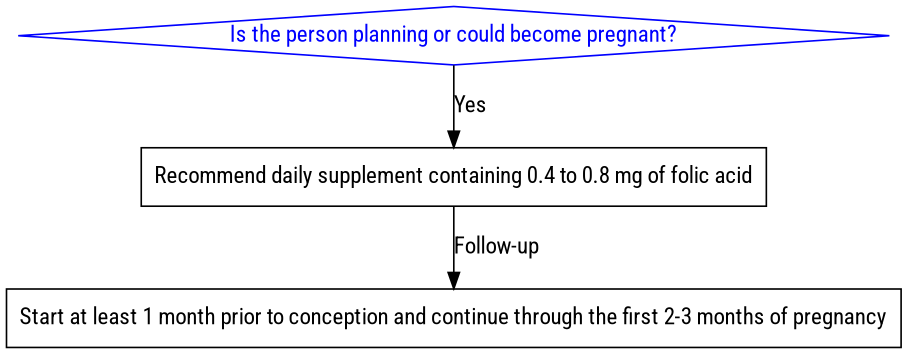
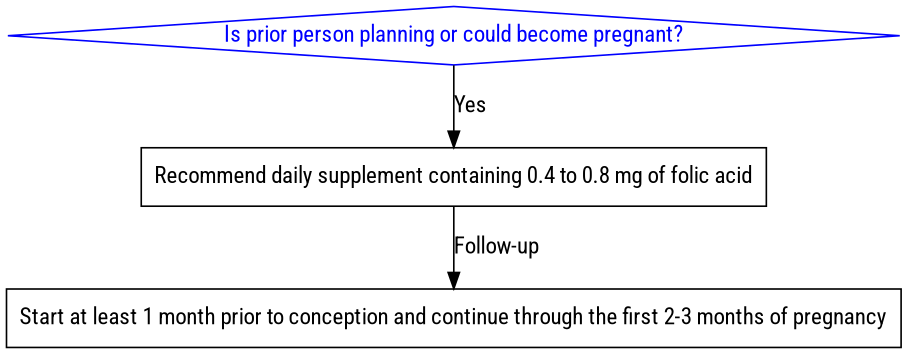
node "Is the person planning or could become pregnant?": label "Is the person planning or could become pregnant?" -> "Is prior person planning or could become pregnant?"
